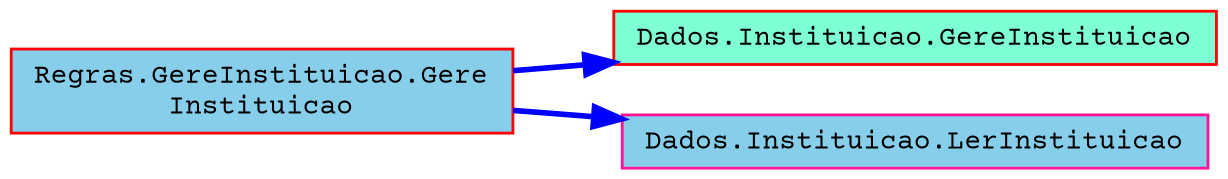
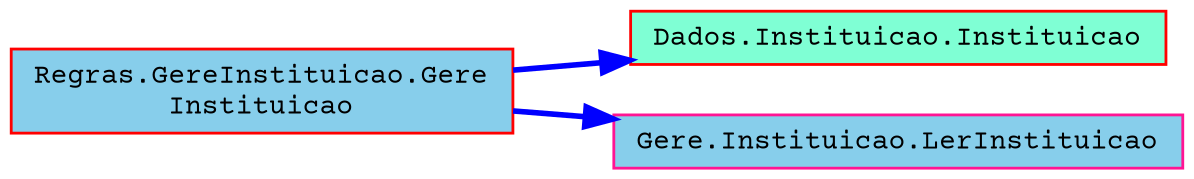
node "Dados.Instituicao.GereInstituicao": label "Dados.Instituicao.GereInstituicao" -> "Dados.Instituicao.Instituicao"
node "Dados.Instituicao.LerInstituicao": label "Dados.Instituicao.LerInstituicao" -> "Gere.Instituicao.LerInstituicao"
